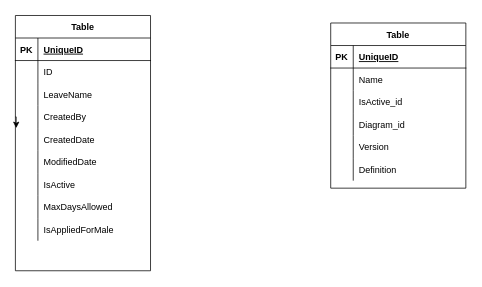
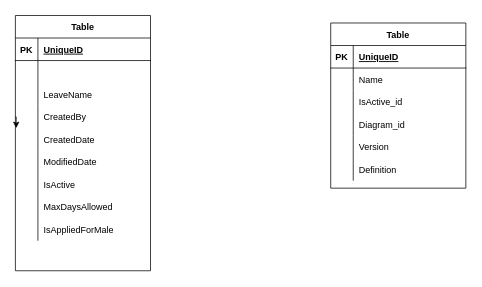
node "ID": removed
